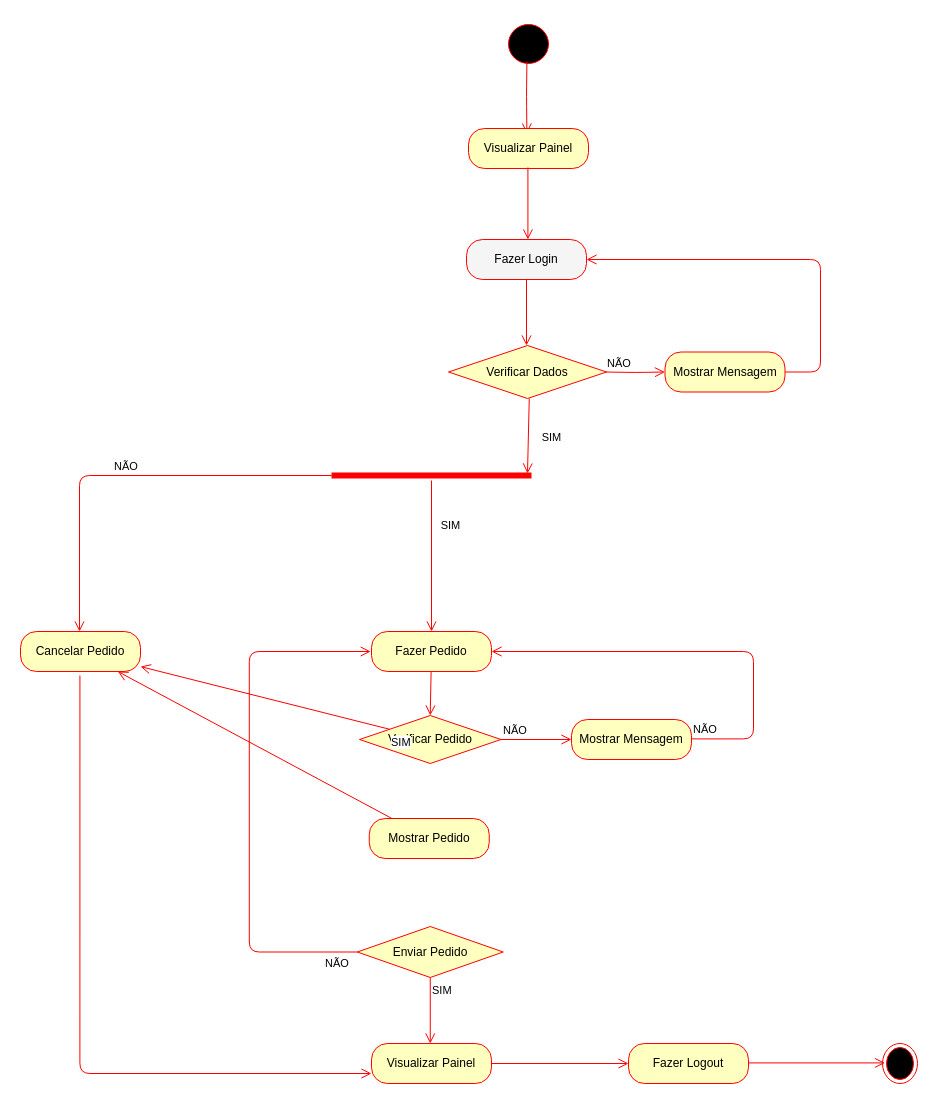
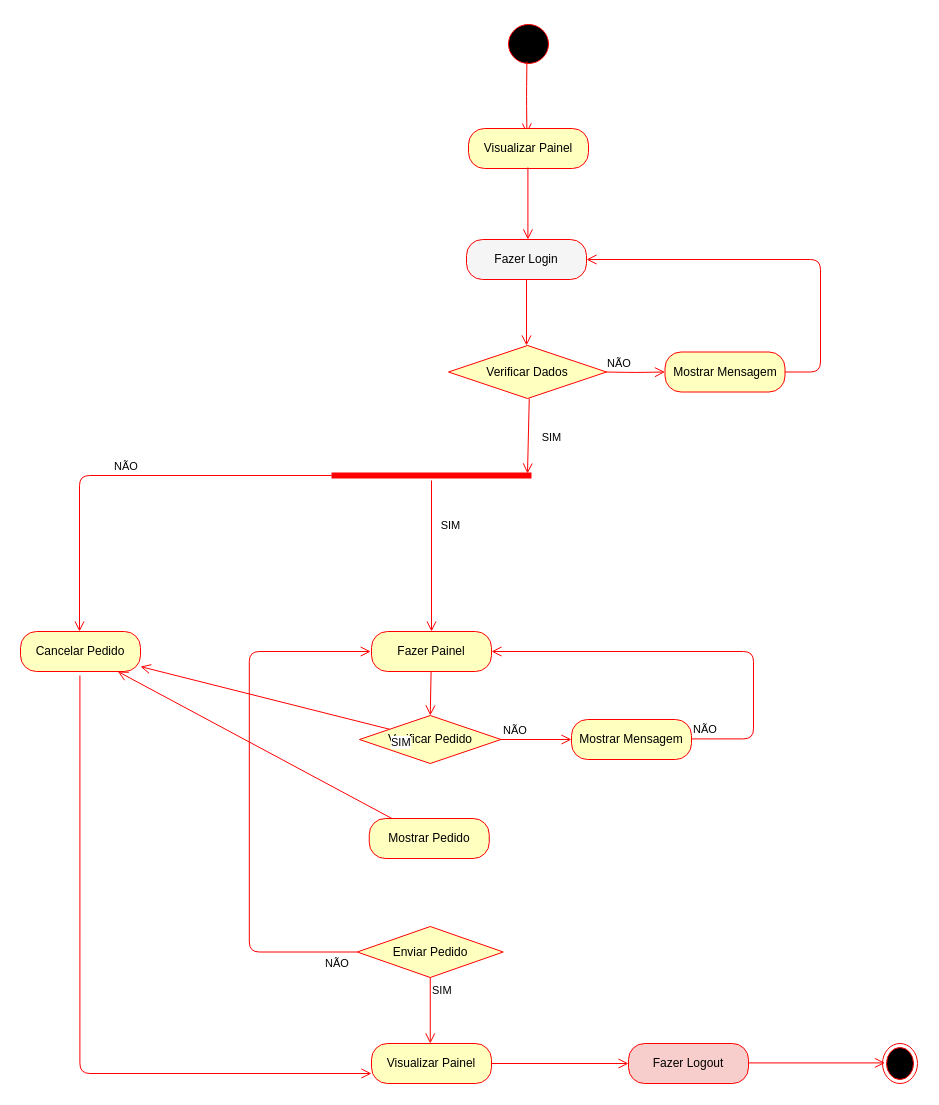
node "Fazer Pedido": label "Fazer Pedido" -> "Fazer Painel"
node "Fazer Logout": fillcolor #ffffc0 -> #f8cecc
